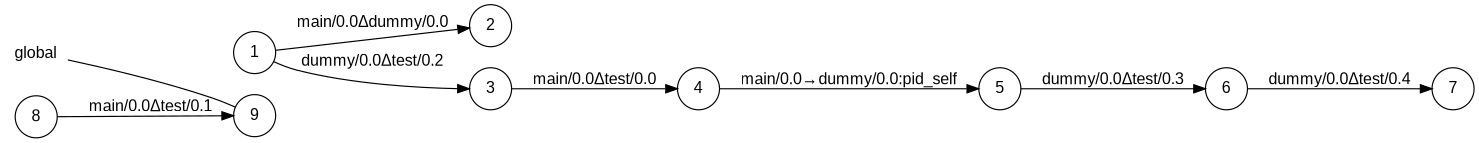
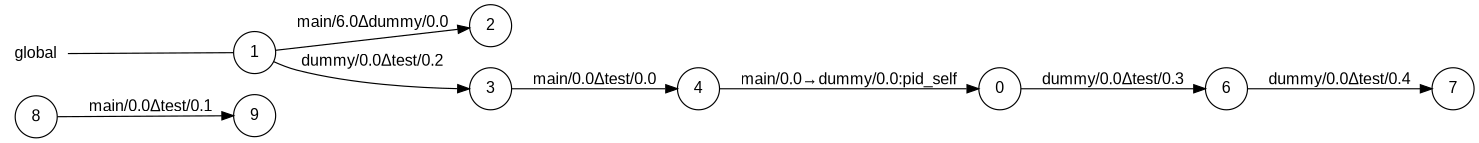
edge "1" -> "2": label "main/0.0Δdummy/0.0" -> "main/6.0Δdummy/0.0"
edge "global" -- "9": now "global" -- "1"
node "5": label "5" -> "0"
